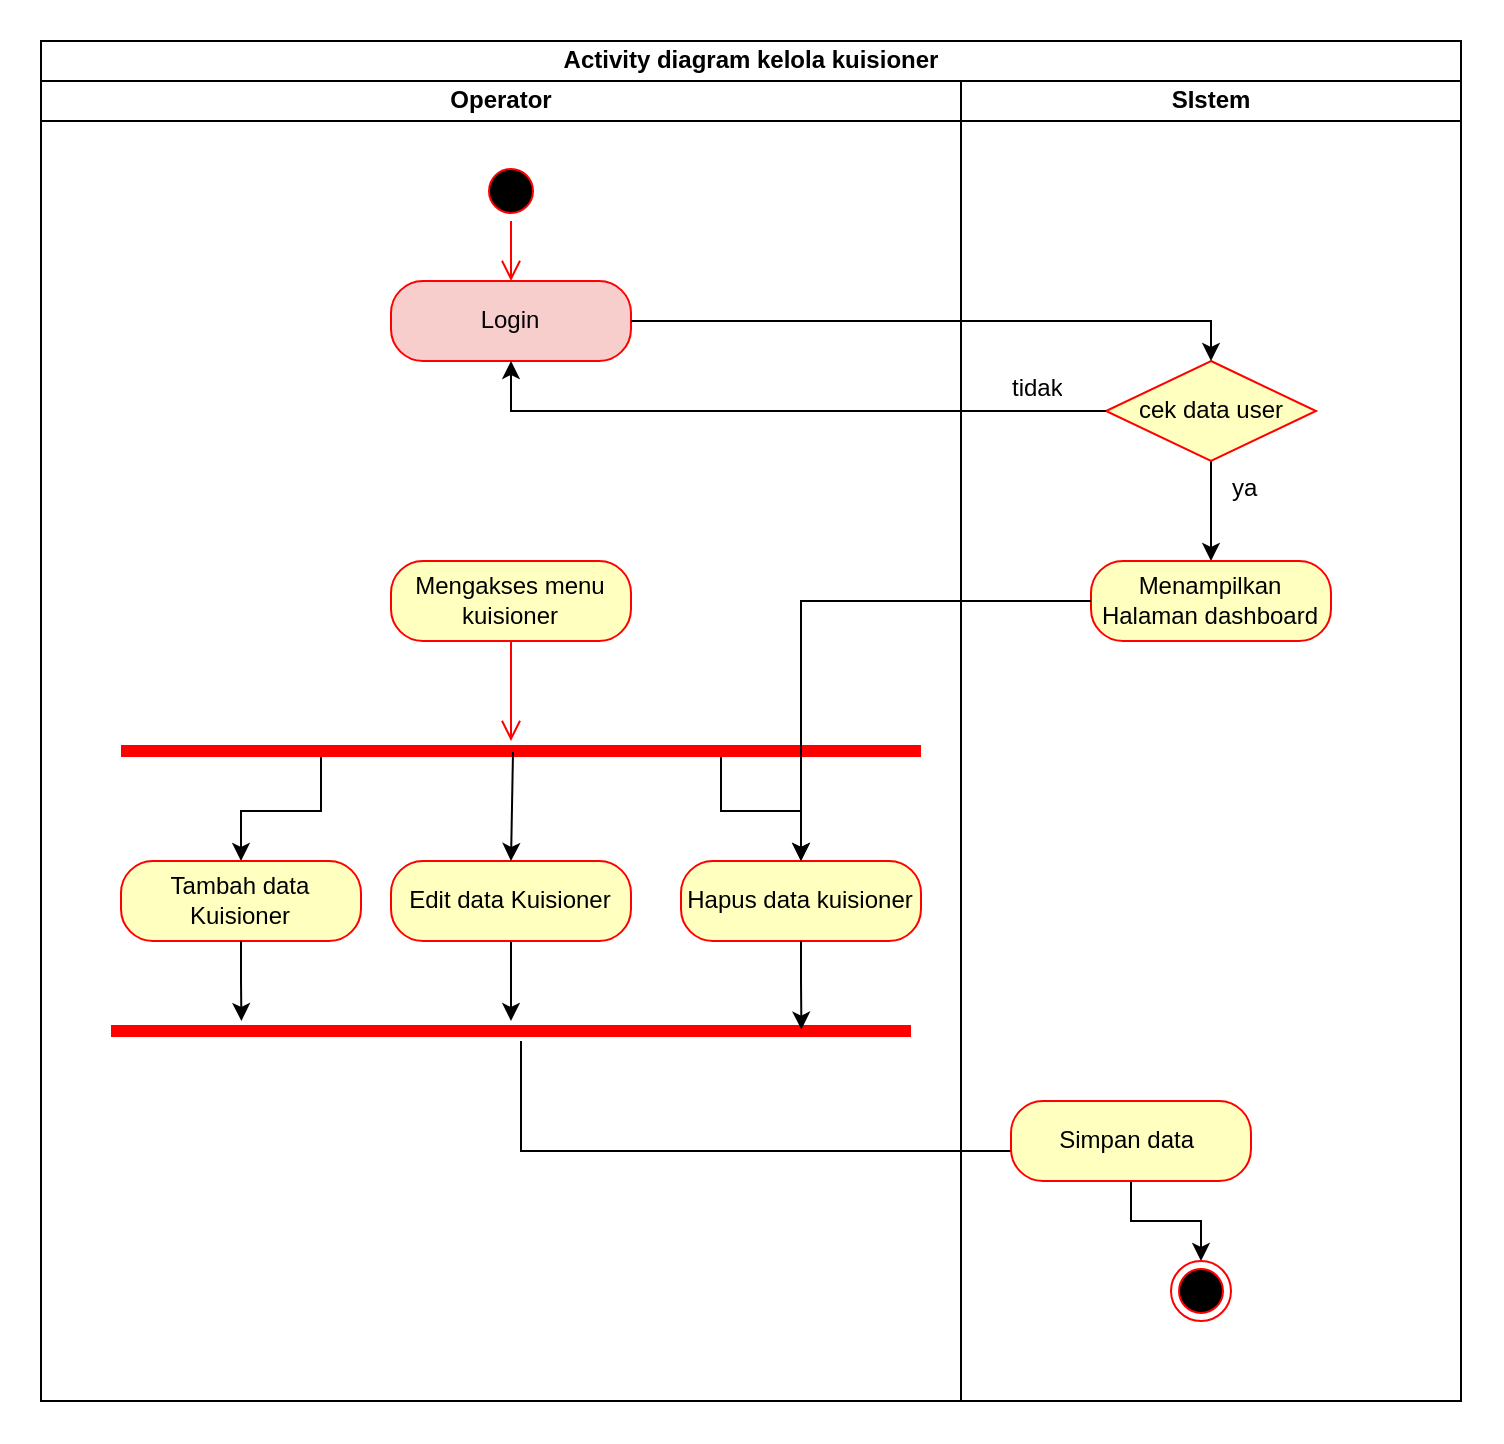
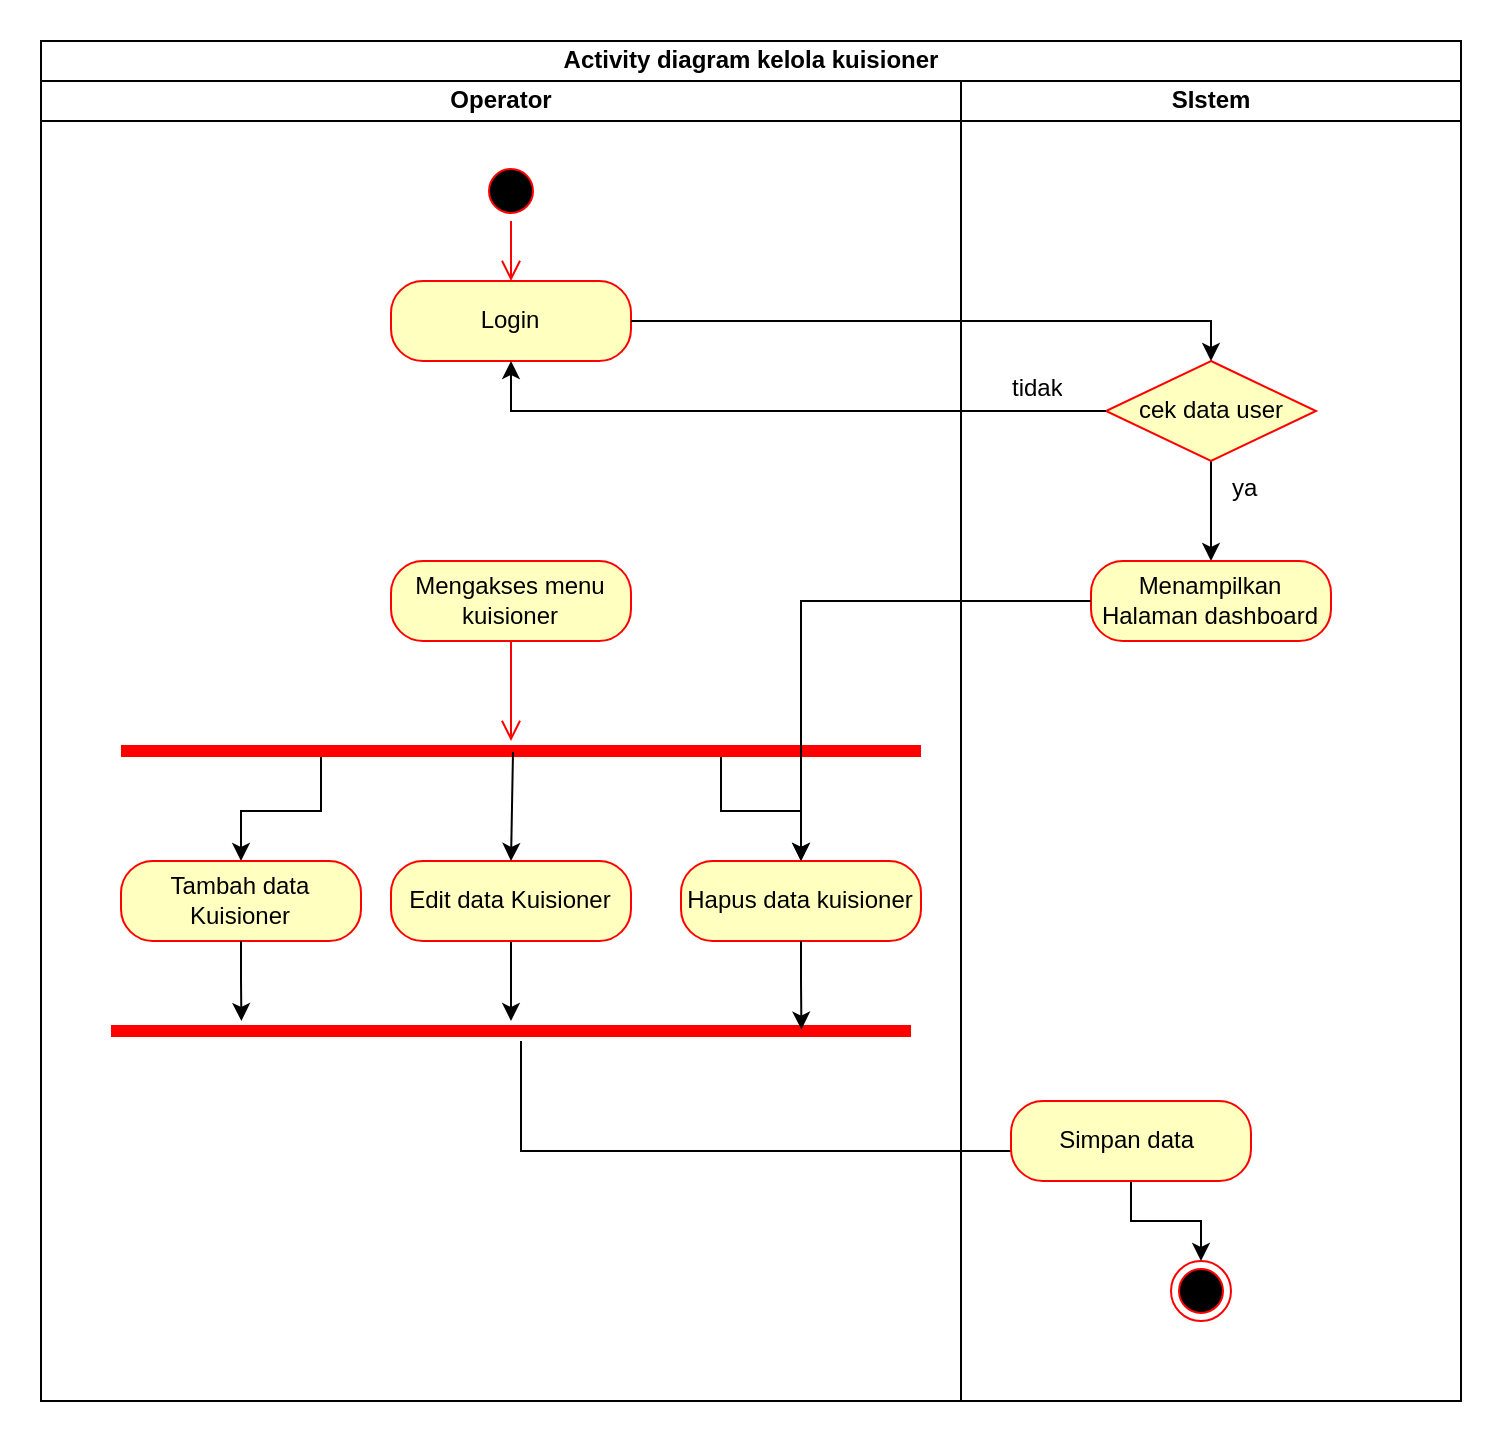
node "Login": fillcolor #f8cecc -> #ffffc0
